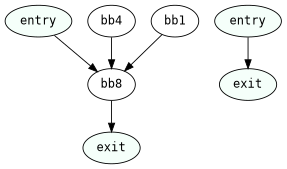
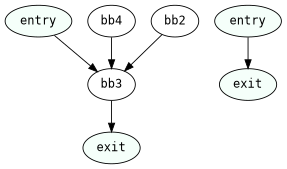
node "bb1": label "bb1" -> "bb2"
node "bb8": label "bb8" -> "bb3"
